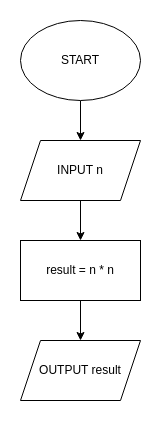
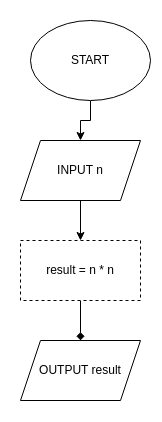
node "START": moved (81, 61) -> (91, 61)
node "result = n * n": style solid -> dashed
edge "result = n * n" -> "OUTPUT result": arrowhead classic -> diamond
